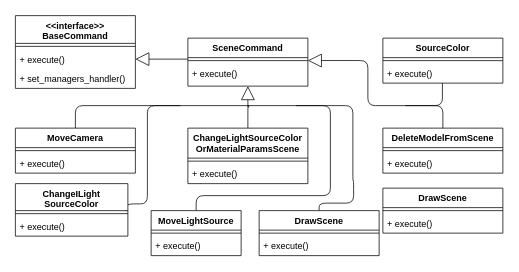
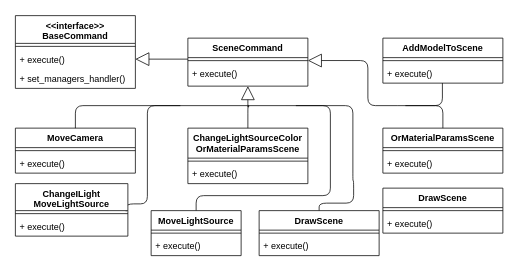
node "SourceColor": label "SourceColor" -> "AddModelToScene"
node "DeleteModelFromScene": label "DeleteModelFromScene" -> "OrMaterialParamsScene"
node "ChangeILight SourceColor": label "ChangeILight SourceColor" -> "ChangeILight MoveLightSource"
